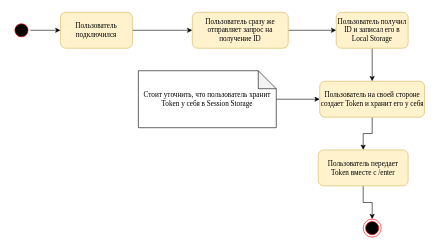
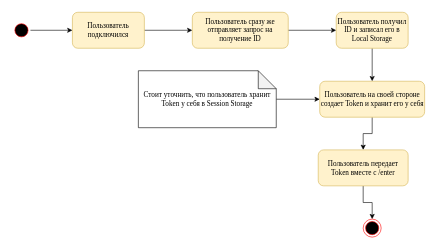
node "Пользователь подключился": moved (96, 30) -> (108, 30)
